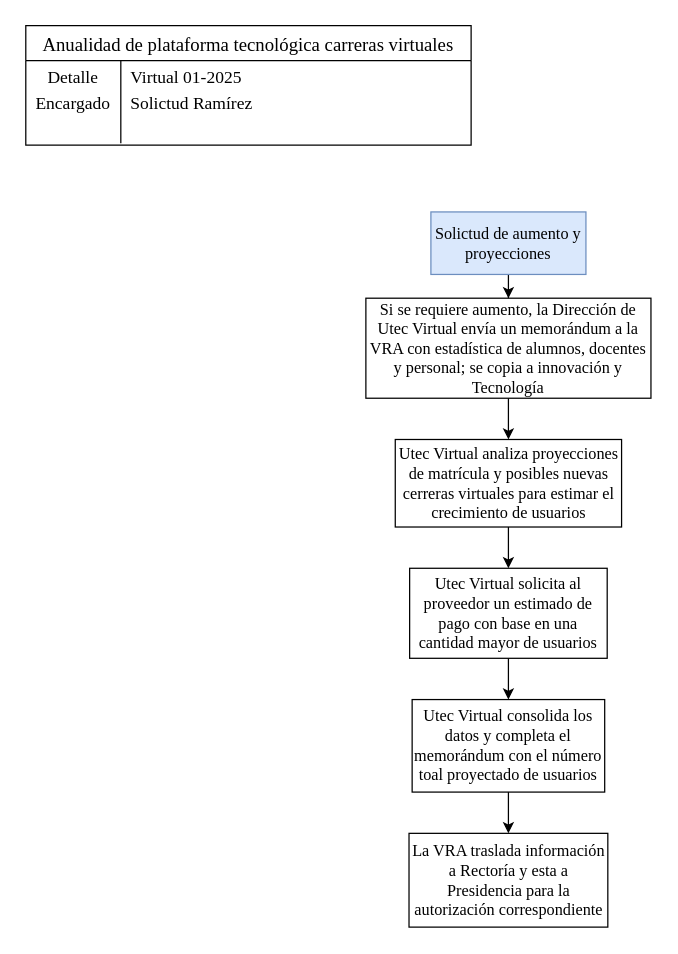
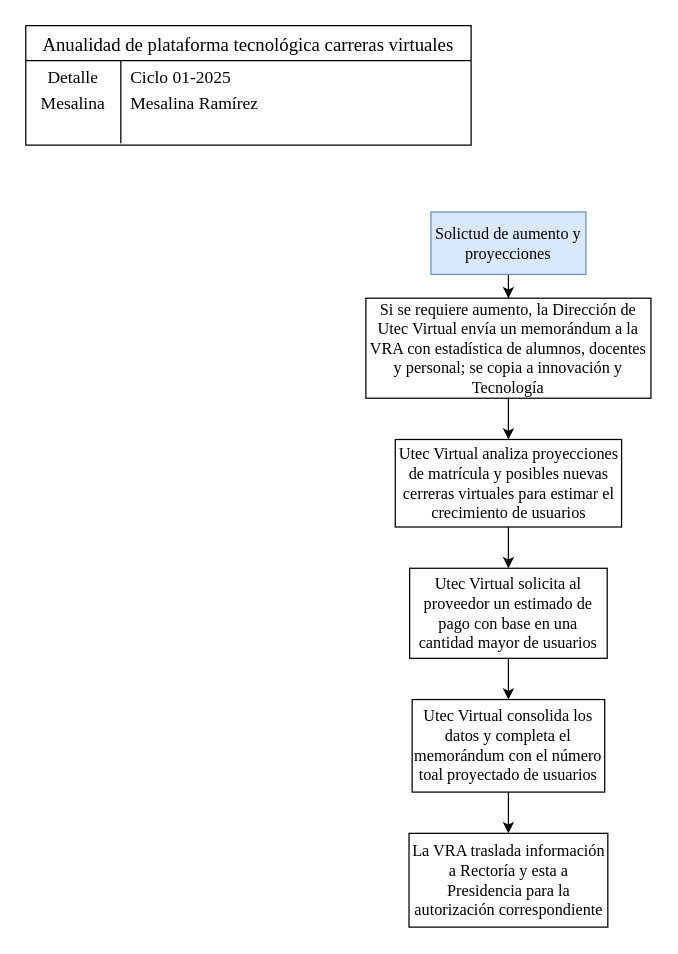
node "Virtual 01-2025": label "Virtual 01-2025" -> "Ciclo 01-2025"
node "Encargado": label "Encargado" -> "Mesalina"
node "Solictud Ramírez": label "Solictud Ramírez" -> "Mesalina Ramírez"
